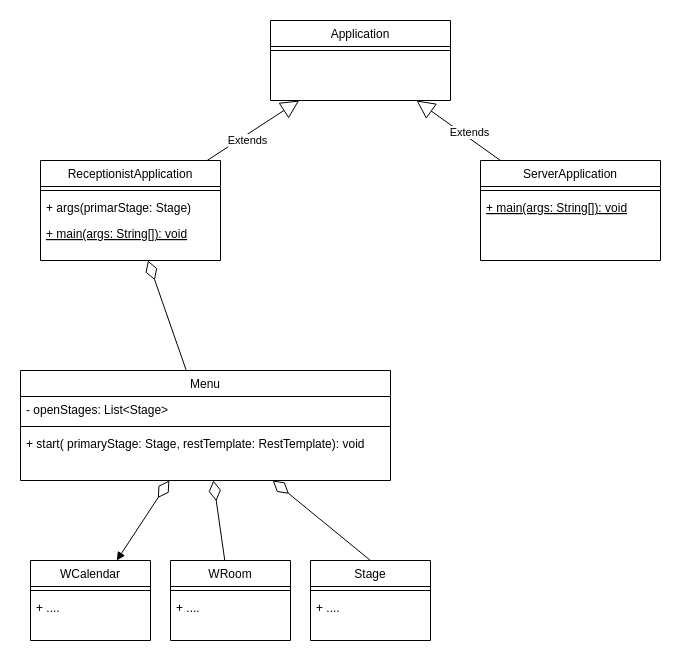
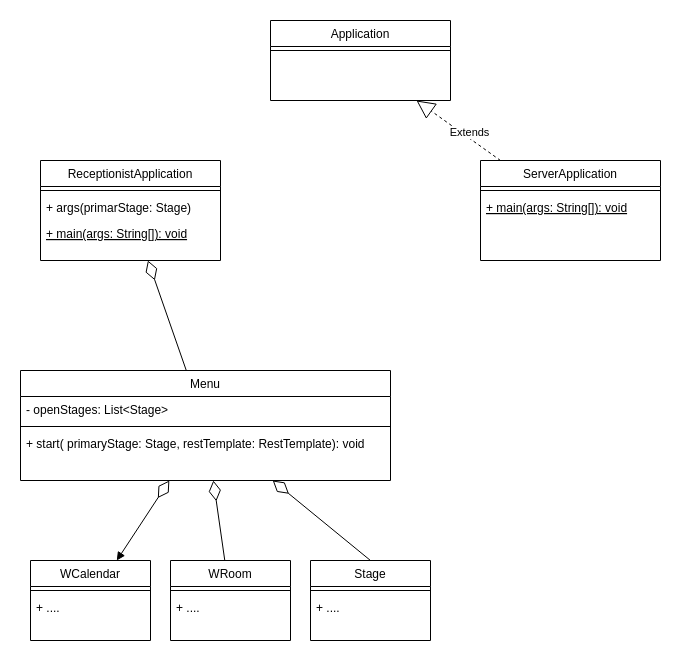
edge "ReceptionistApplication" -> "Application": removed, label "Extends"
edge "ServerApplication" -> "Application": style solid -> dashed
